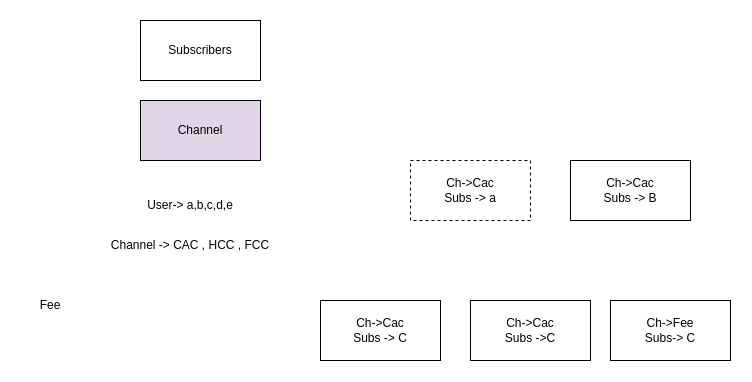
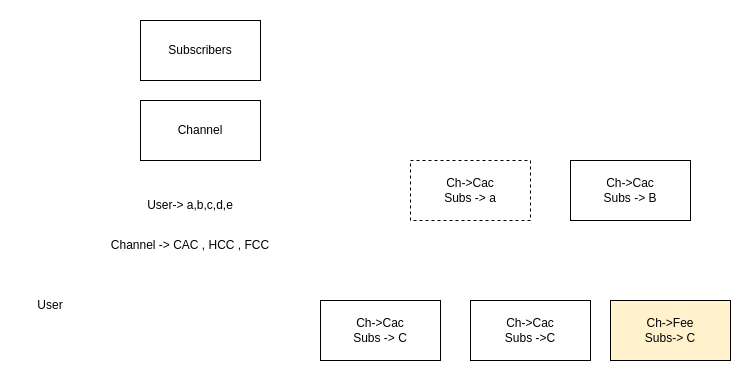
node "Channel": fillcolor #e1d5e7 -> #ffffff
node "Fee": label "Fee" -> "User"
node "Ch->Fee Subs-> C": fillcolor #ffffff -> #fff2cc
